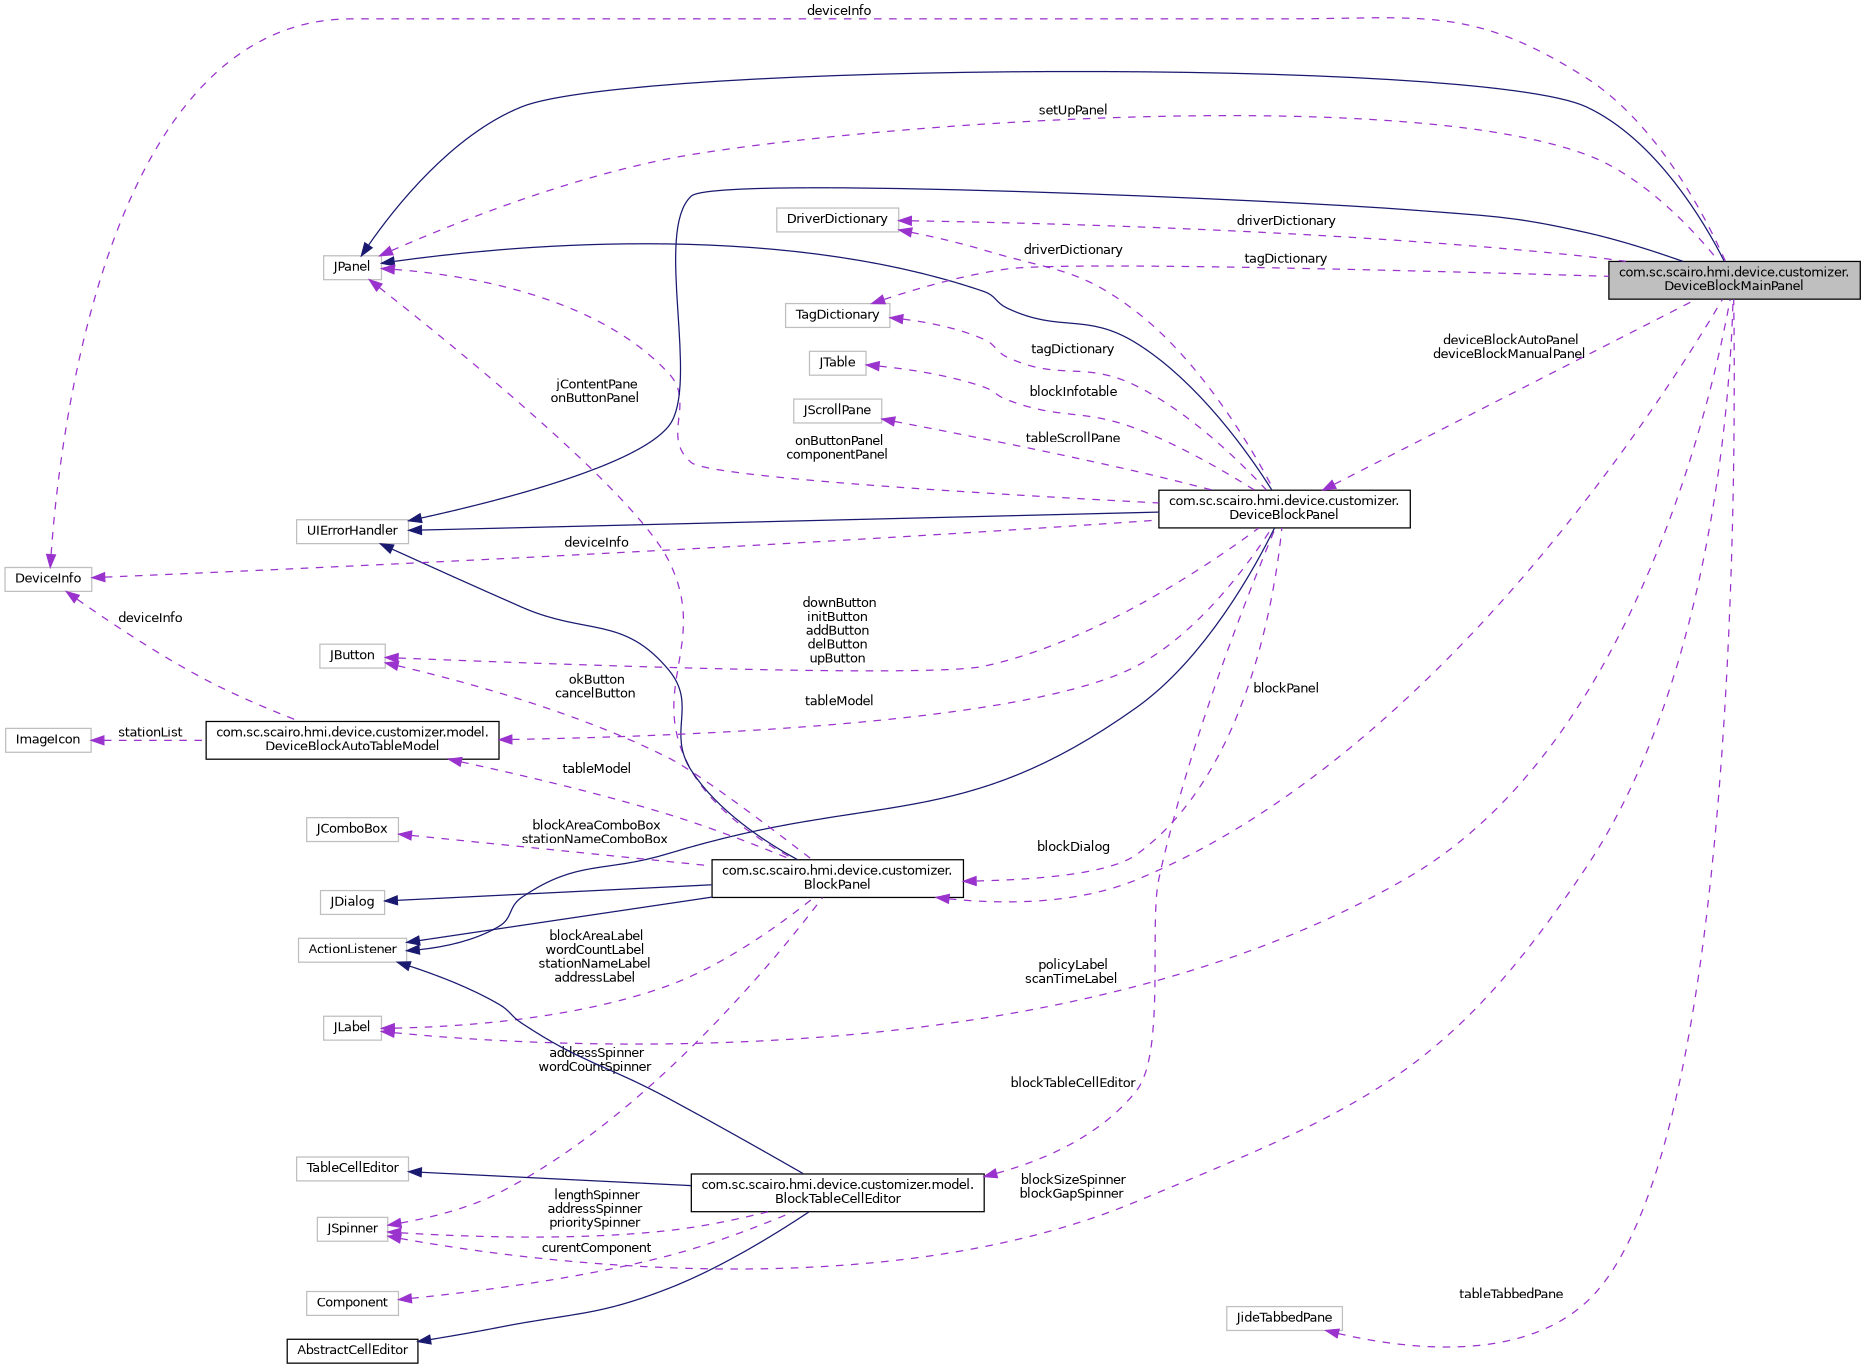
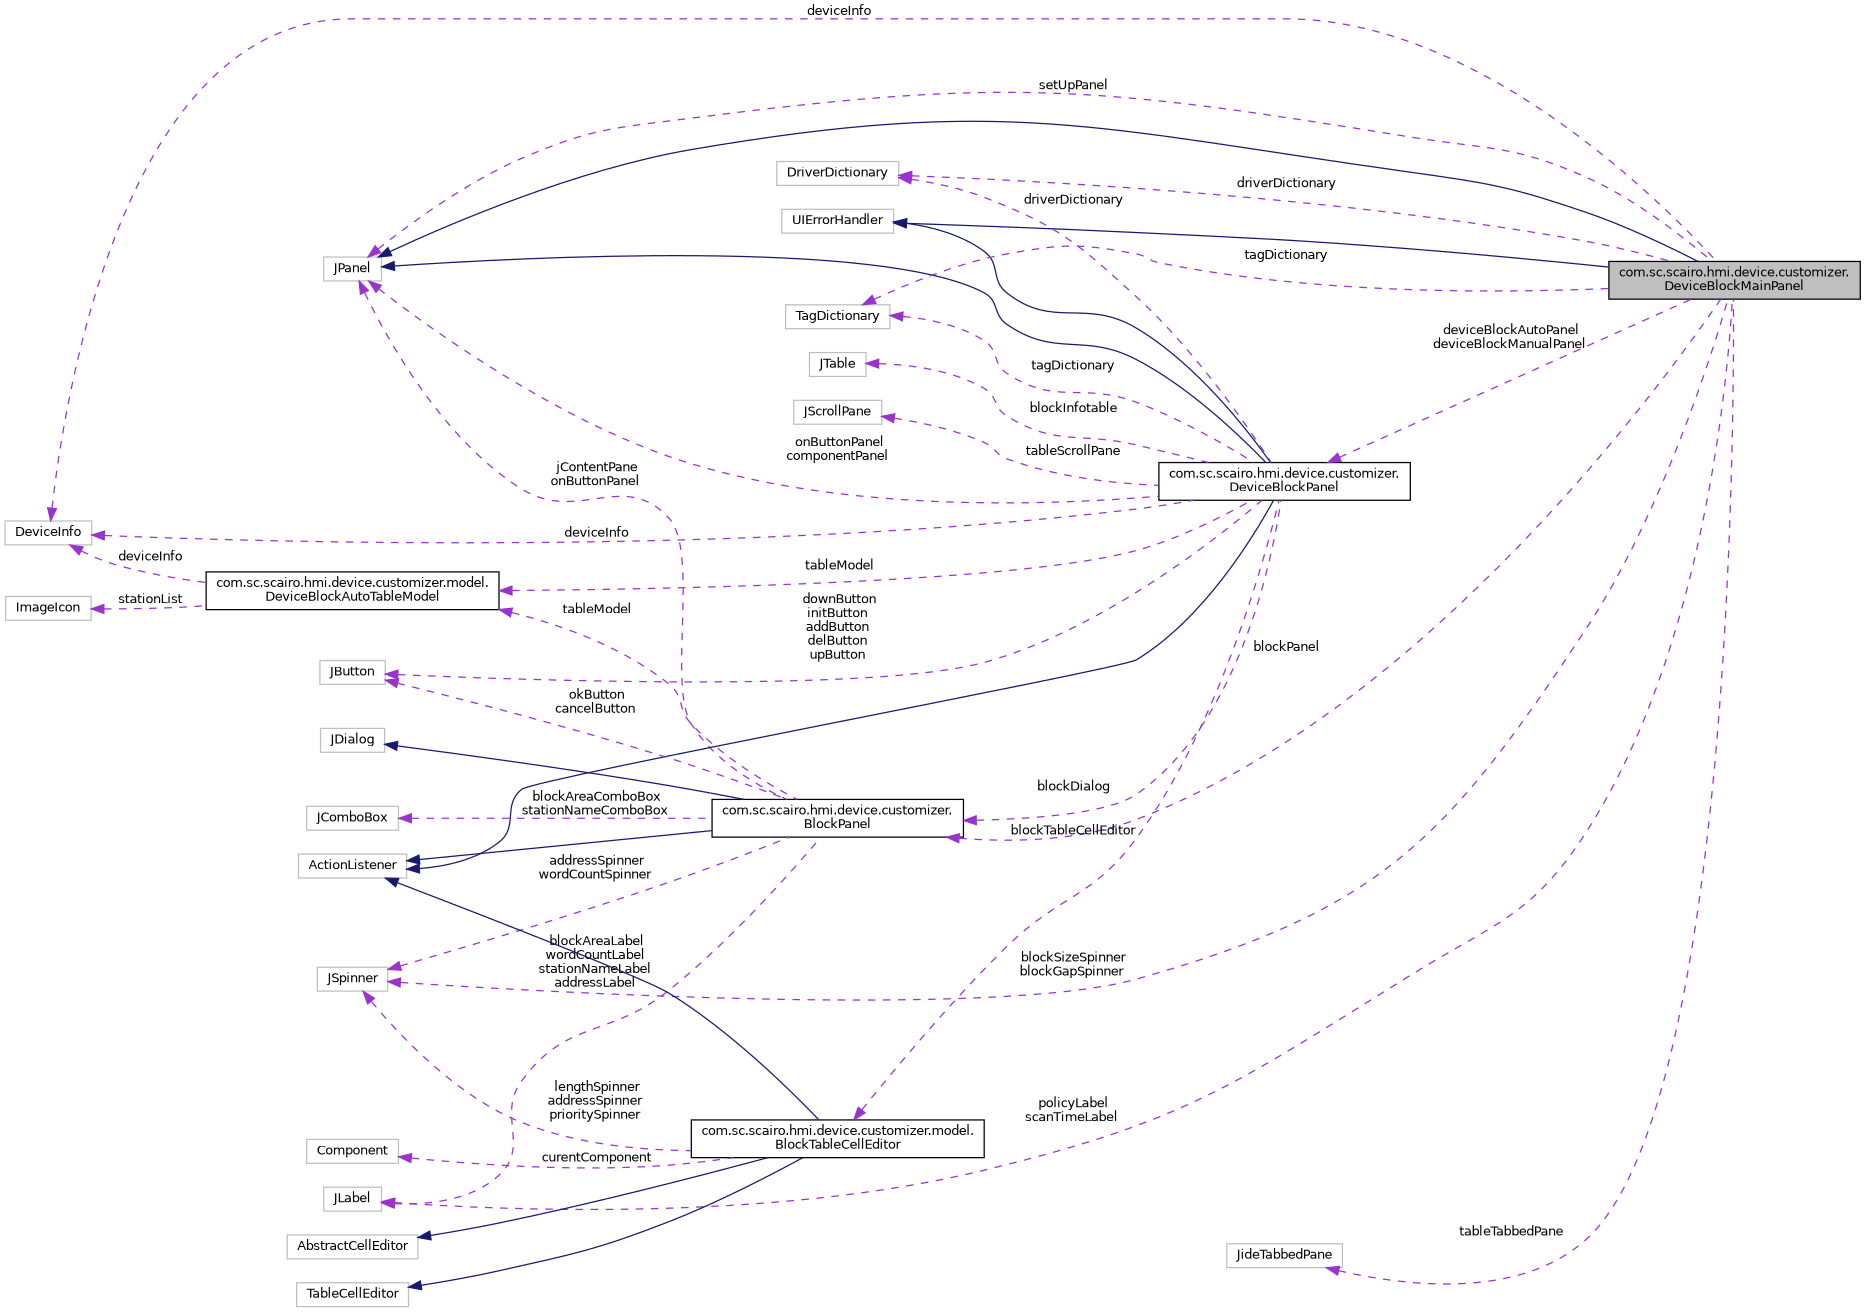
edge "com.sc.scairo.hmi.device.customizer. BlockPanel" -> "UIErrorHandler": removed
node "AbstractCellEditor": color black -> grey75
